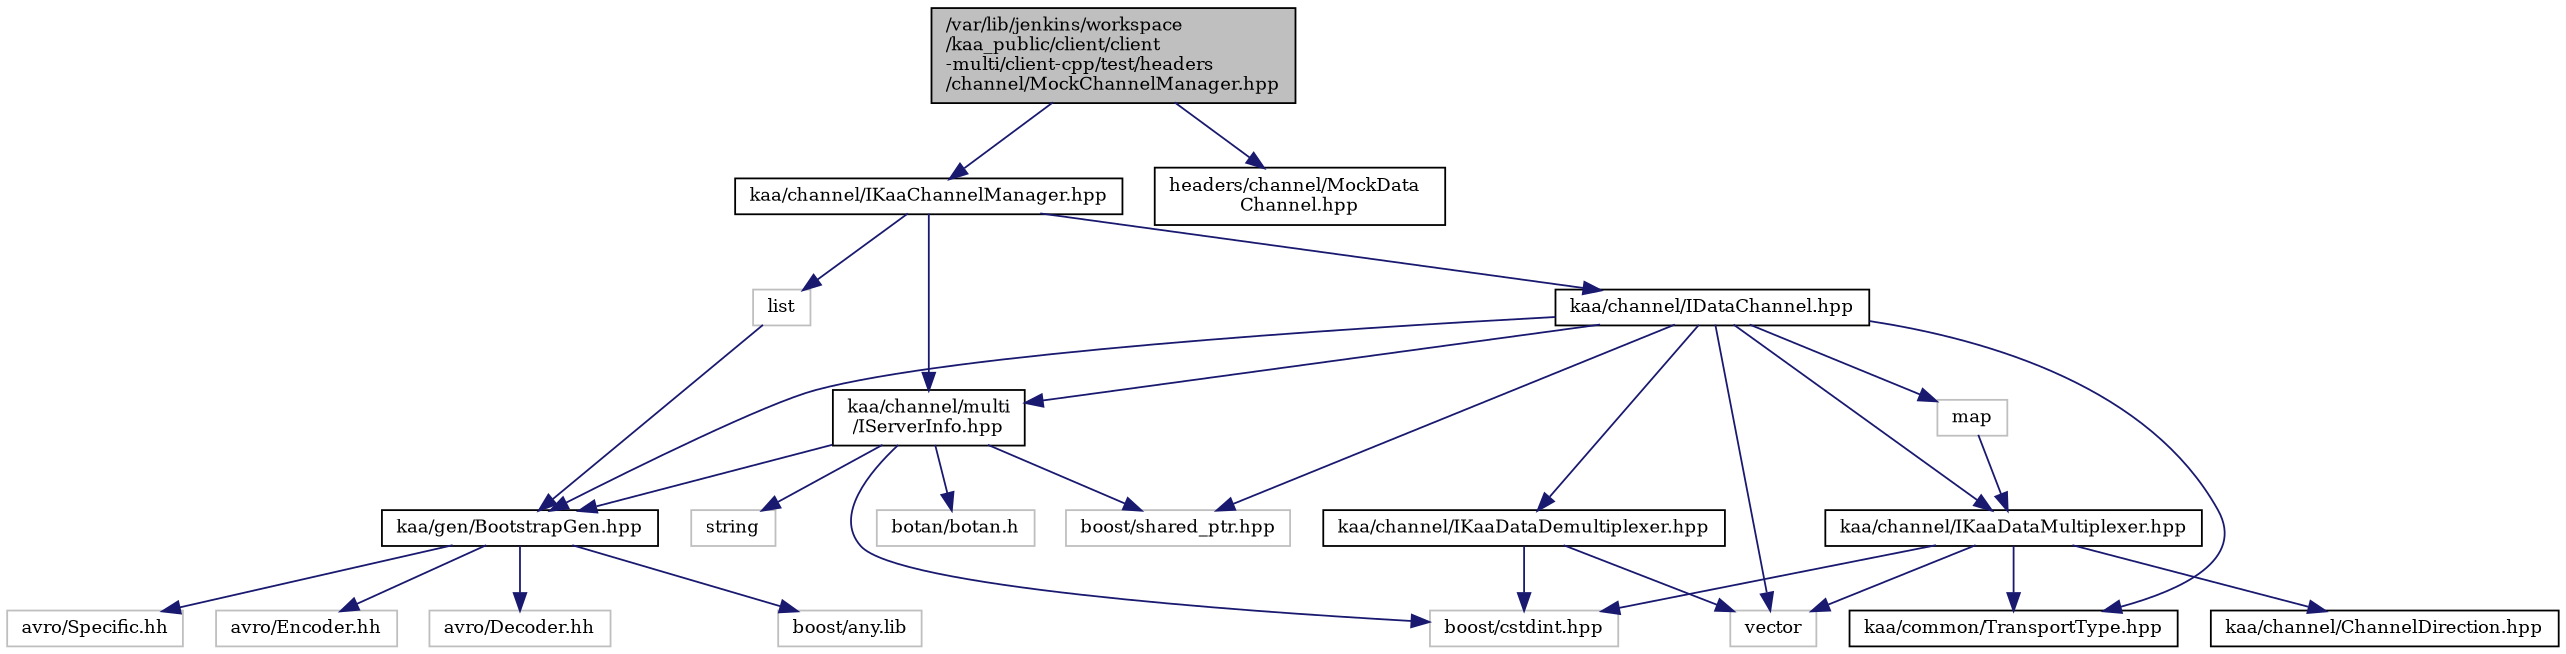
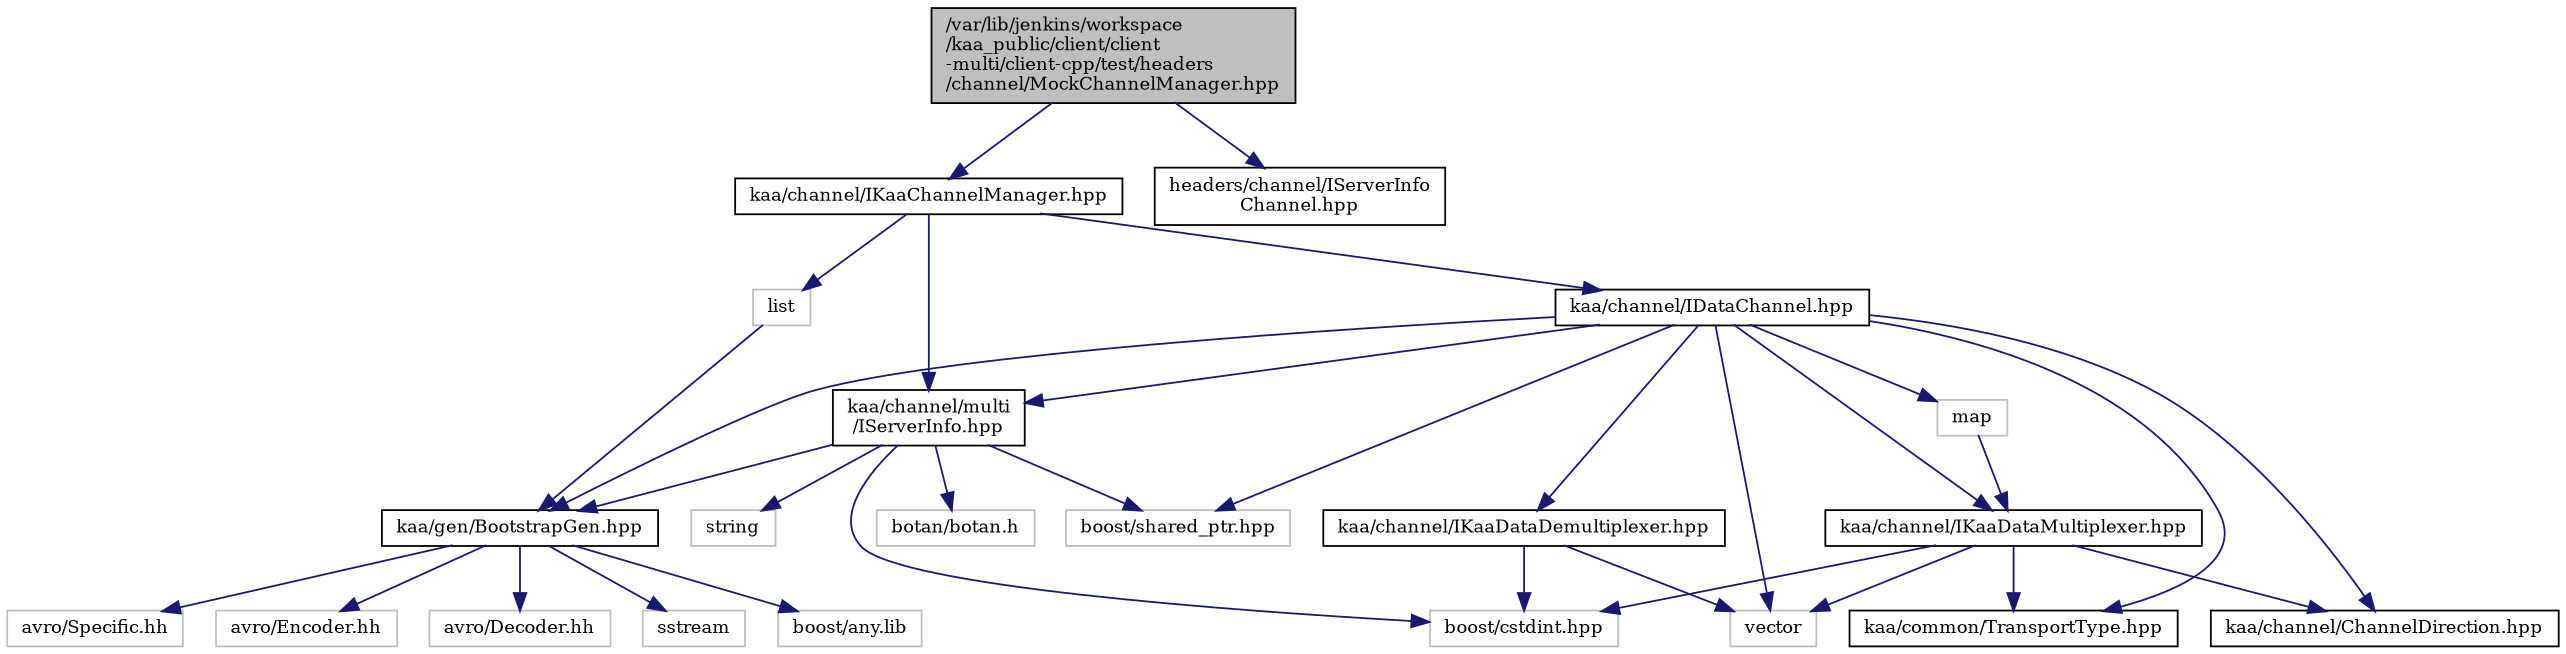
node "headers/channel/MockData Channel.hpp": label "headers/channel/MockData Channel.hpp" -> "headers/channel/IServerInfo Channel.hpp"
edge "kaa/channel/IDataChannel.hpp" -> "kaa/channel/ChannelDirection.hpp": added
node "sstream": added
